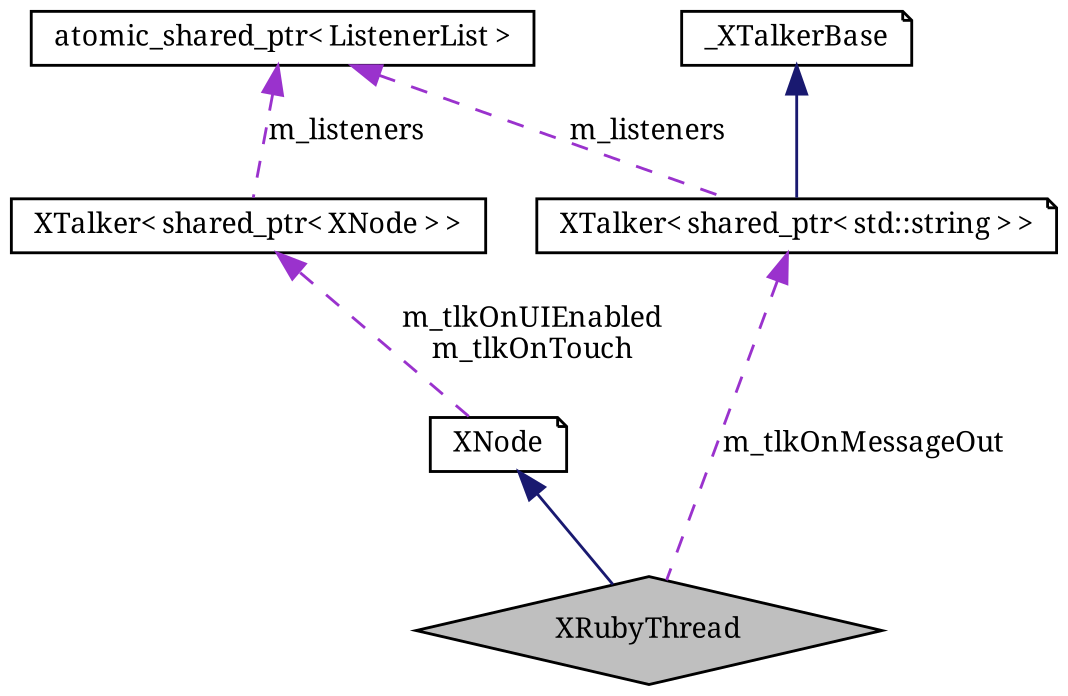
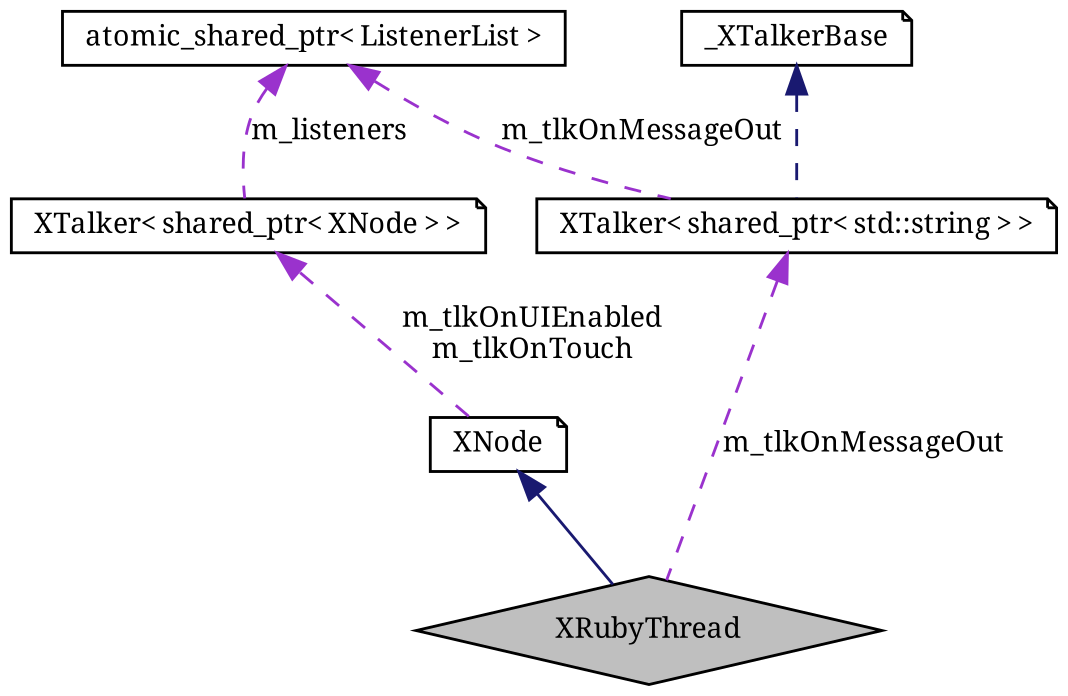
edge "XTalker< shared_ptr< std::string > >" -> "atomic_shared_ptr< ListenerList >": label "m_listeners" -> "m_tlkOnMessageOut"
edge "XTalker< shared_ptr< std::string > >" -> "_XTalkerBase": style solid -> dashed
node "XTalker< shared_ptr< XNode > >": shape box -> note
